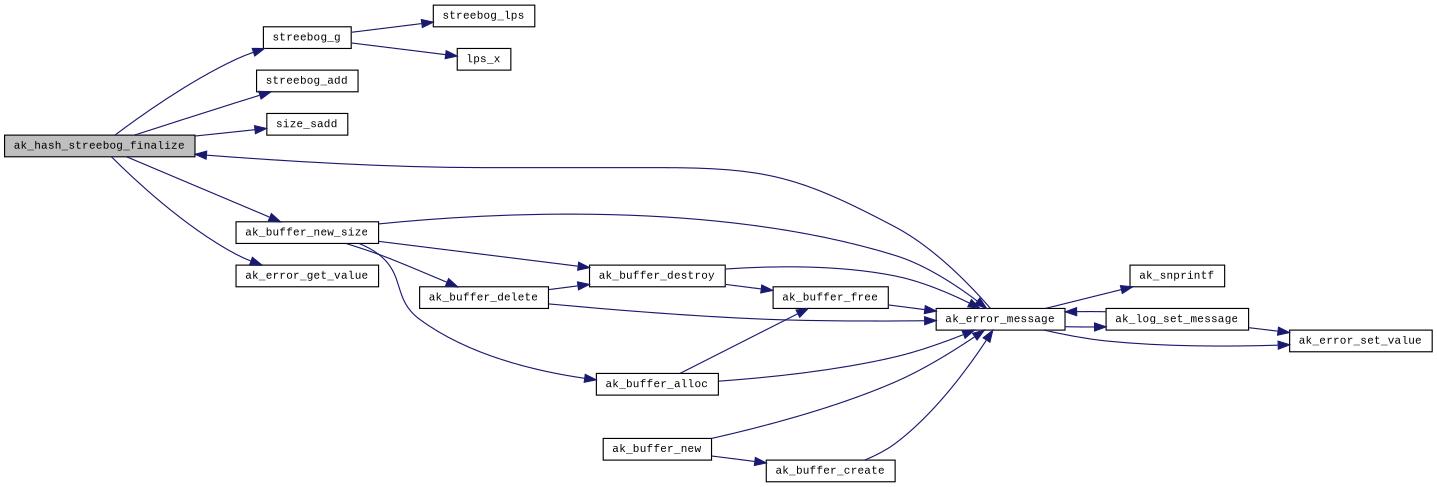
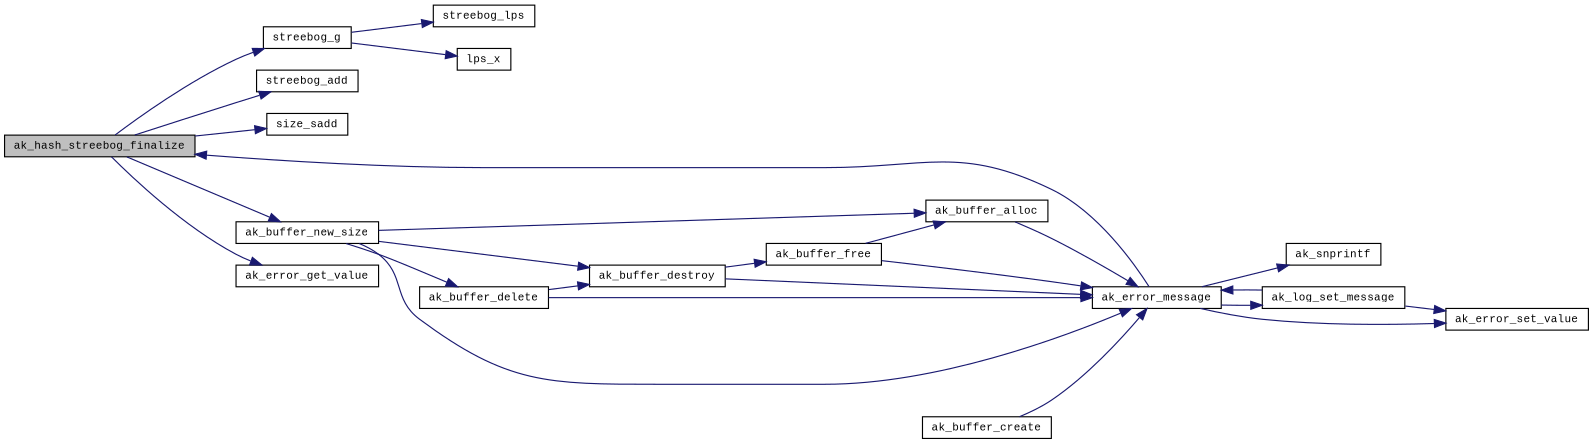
edge "ak_buffer_alloc" -> "ak_buffer_free": reversed
node "ak_buffer_new": removed
